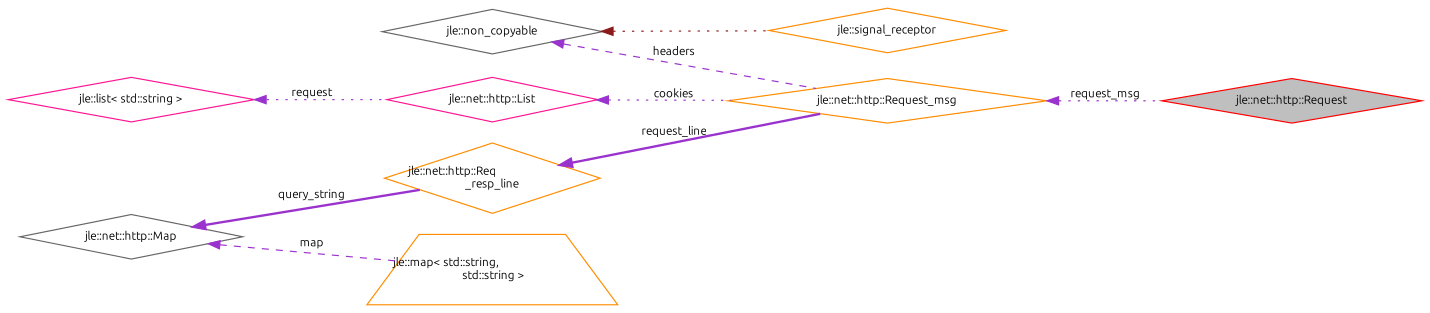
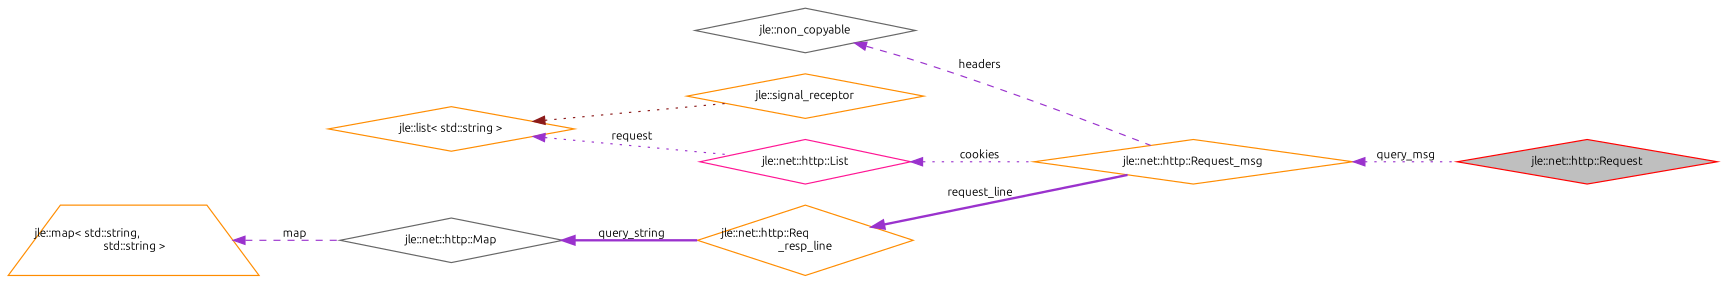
edge "jle::signal_receptor" -> "jle::non_copyable": now "jle::signal_receptor" -> "jle::list< std::string >"
edge "jle::net::http::Request" -> "jle::net::http::Request_msg": label " request_msg" -> " query_msg"
node "jle::list< std::string >": color deeppink -> darkorange
edge "jle::map< std::string, std::string >" -> "jle::net::http::Map": reversed
